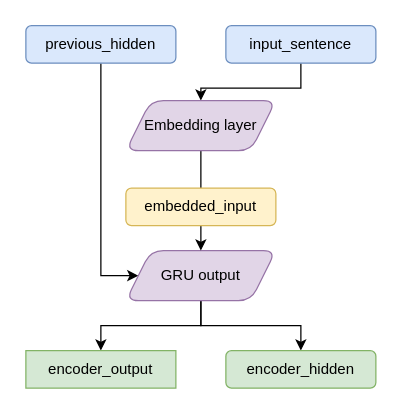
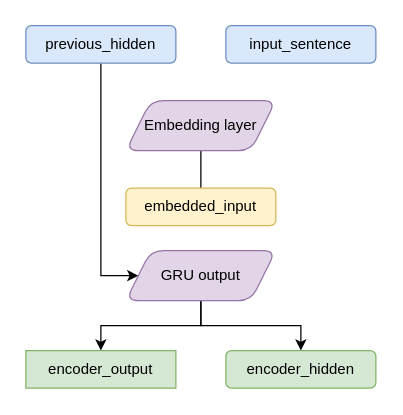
edge "input_sentence" -> "Embedding layer": removed
edge "embedded_input" -> "GRU output": removed
